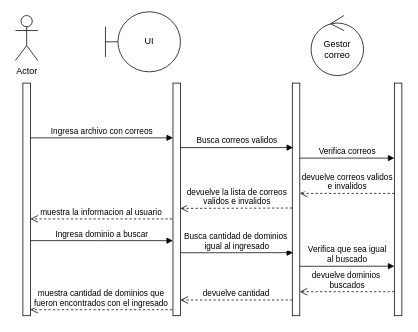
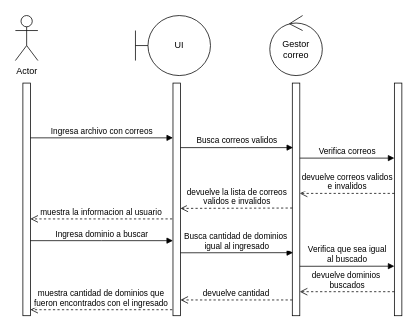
node "UI": moved (143, 42) -> (173, 45)
node "Gestor correo": moved (337, 45) -> (296, 45)
